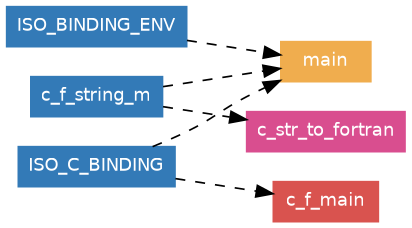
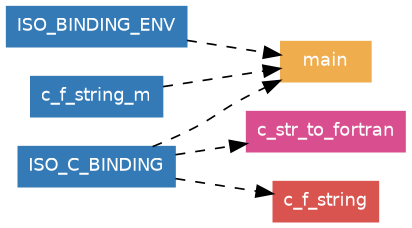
edge "c_f_string_m" -> "c_str_to_fortran": now "ISO_C_BINDING" -> "c_str_to_fortran"
node "c_f_main": label "c_f_main" -> "c_f_string"
